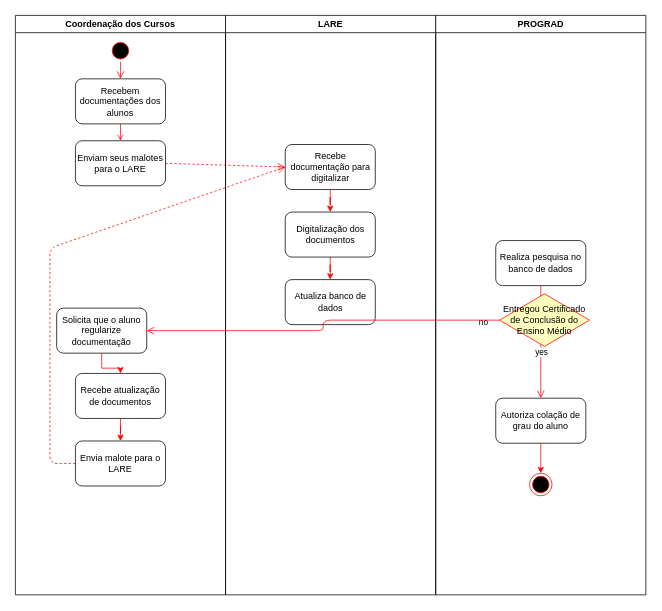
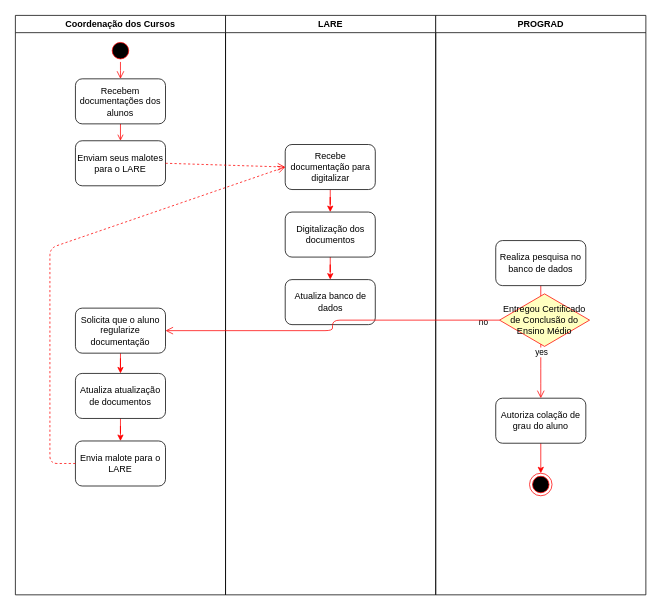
node "Solicita que o aluno regularize documentação": moved (102, 330) -> (120, 330)
node "Recebe atualização de documentos": label "Recebe atualização de documentos" -> "Atualiza atualização de documentos"
